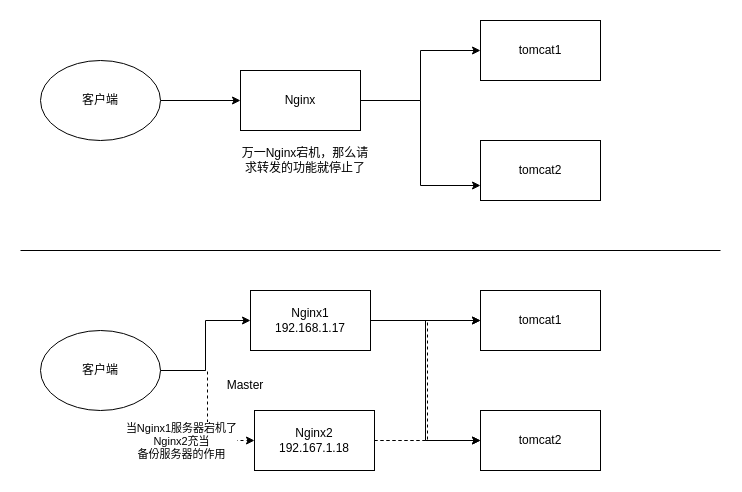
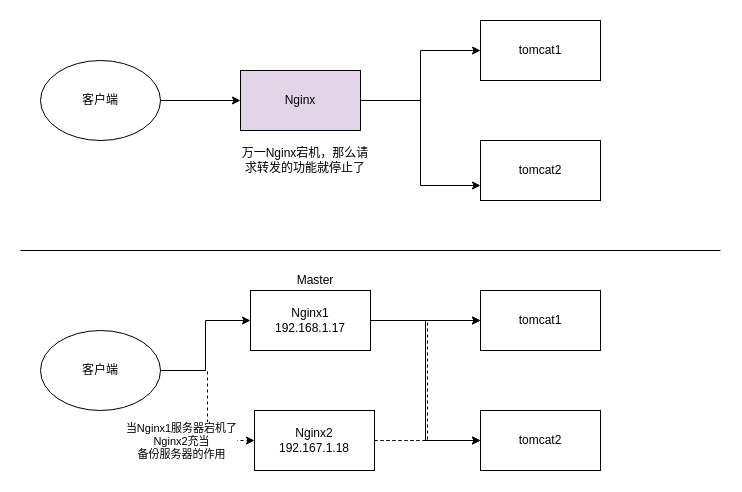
node "Nginx": fillcolor #ffffff -> #e1d5e7
node "Master": moved (246, 386) -> (316, 281)
